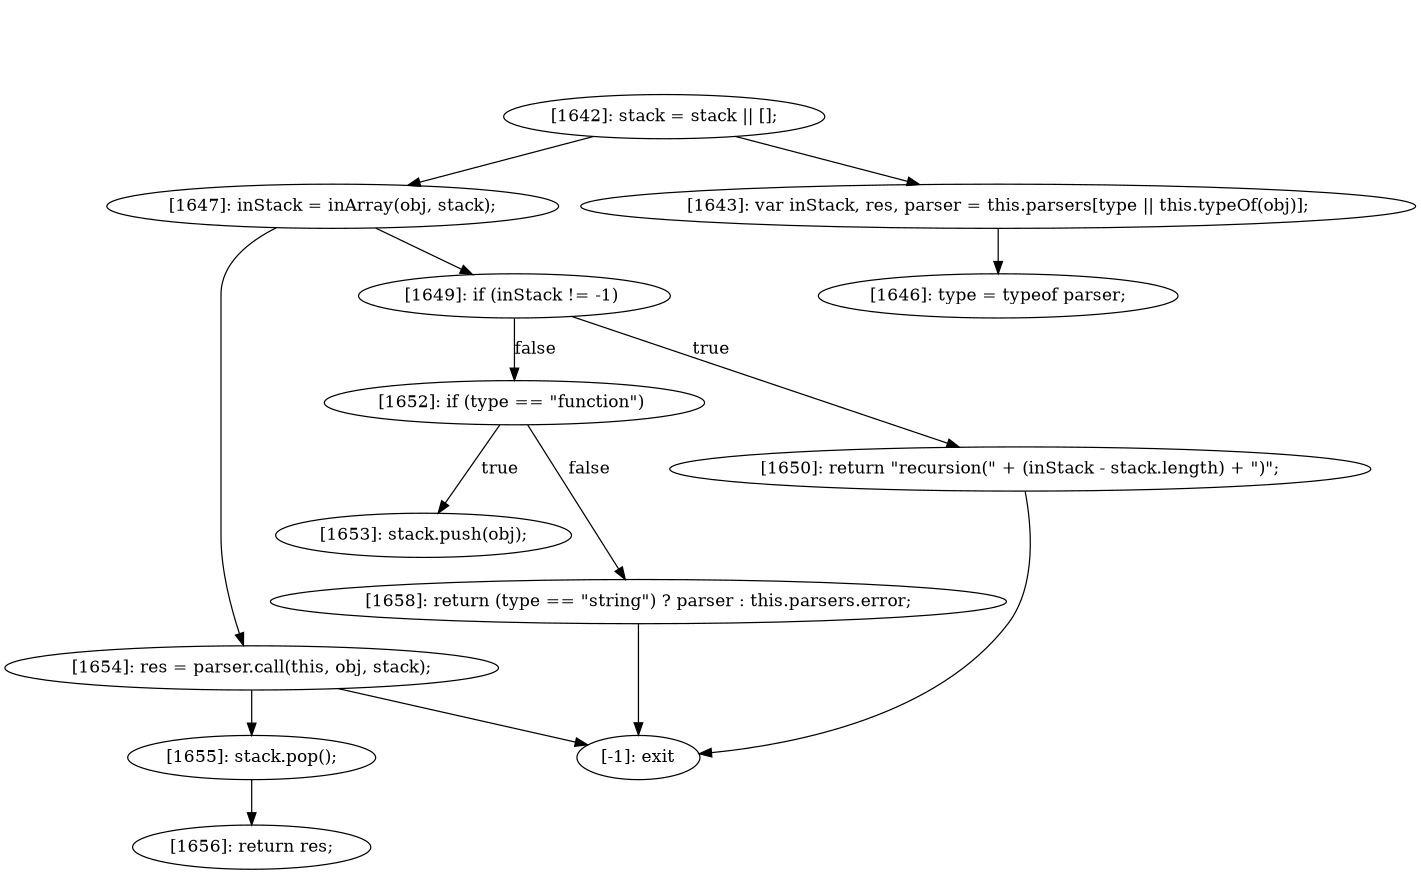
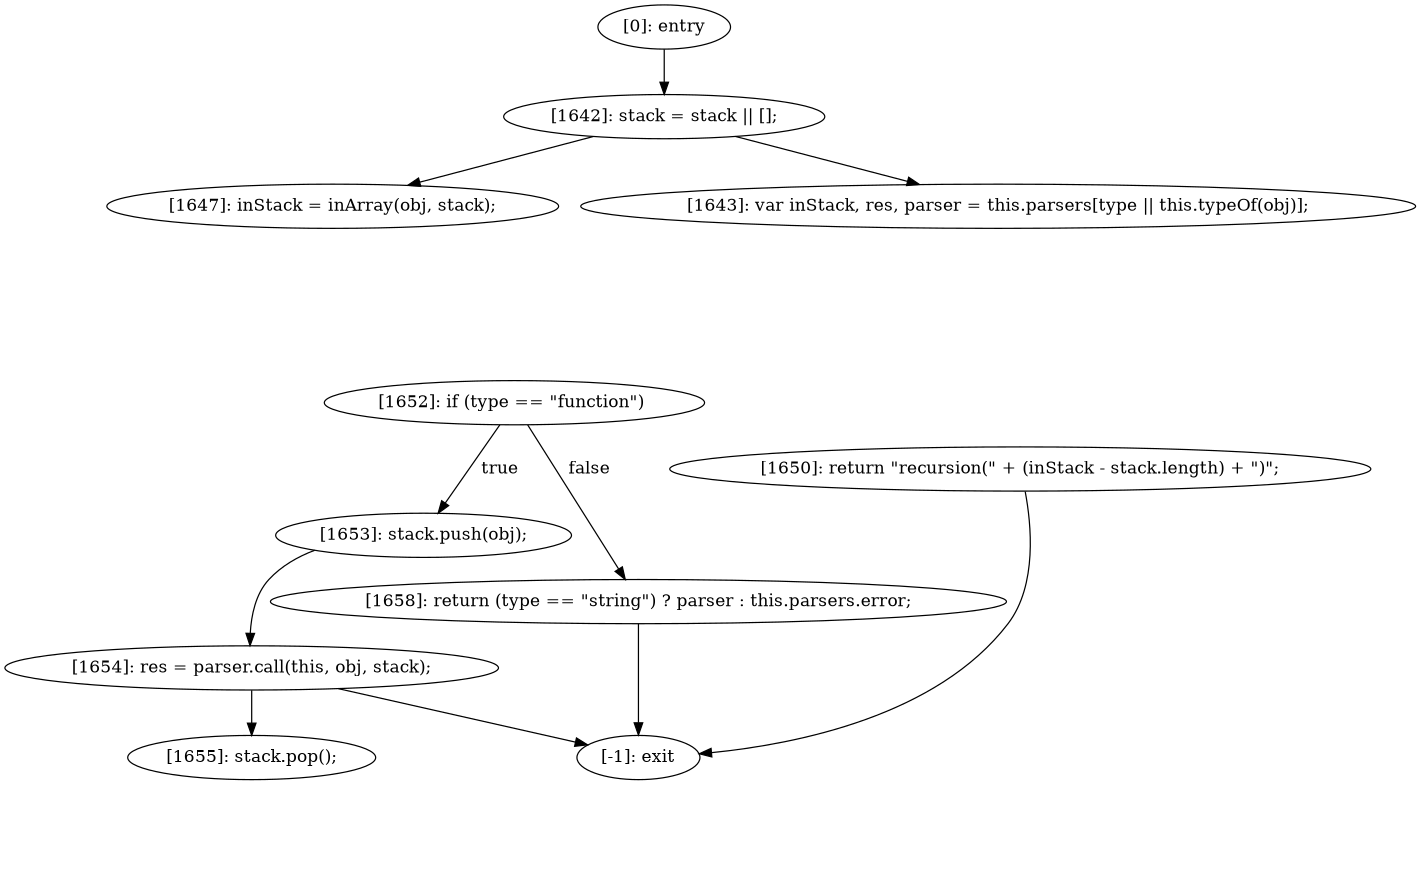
node "[0]: entry": added
node "[1649]: if (inStack != -1)": removed
node "[1646]: type = typeof parser;": removed
edge "[1647]: inStack = inArray(obj, stack);" -> "[1654]: res = parser.call(this, obj, stack);": now "[1653]: stack.push(obj);" -> "[1654]: res = parser.call(this, obj, stack);"
node "[1656]: return res;": removed
